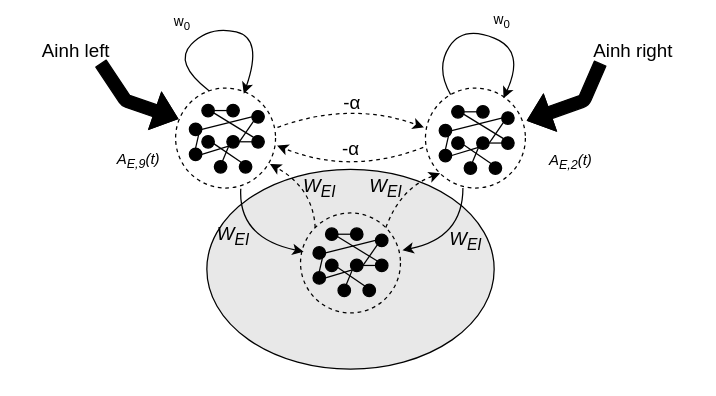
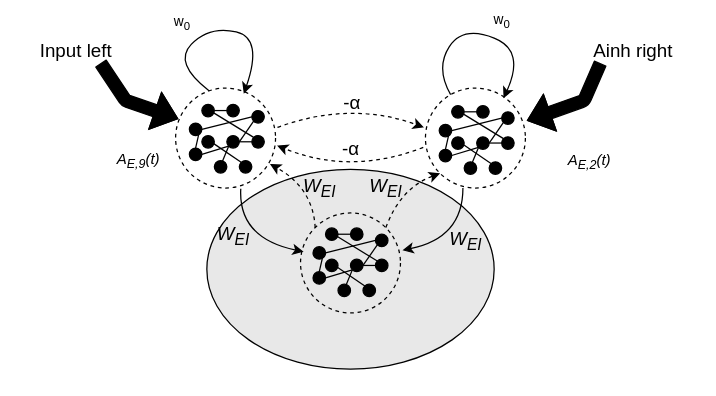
node "Ainh left": label "Ainh left" -> "Input left"
node "AE,2(t)": moved (571, 162) -> (589, 162)
